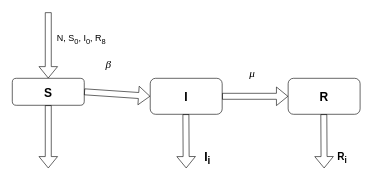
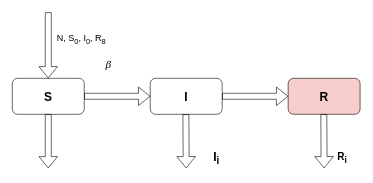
node "μ": removed
node "S": size 72x27 -> 72x36
node "R": fillcolor #ffffff -> #f8cecc
node "Ii": moved (207, 158) -> (216, 158)
